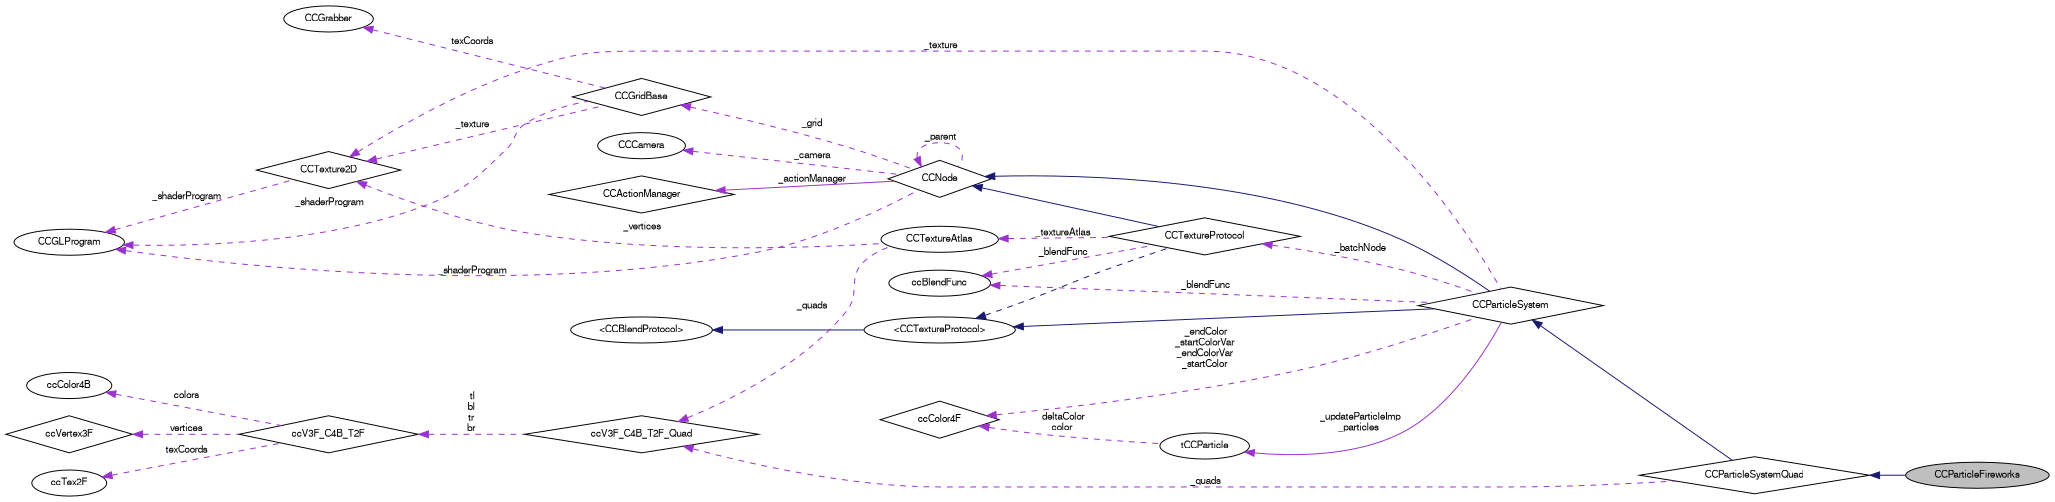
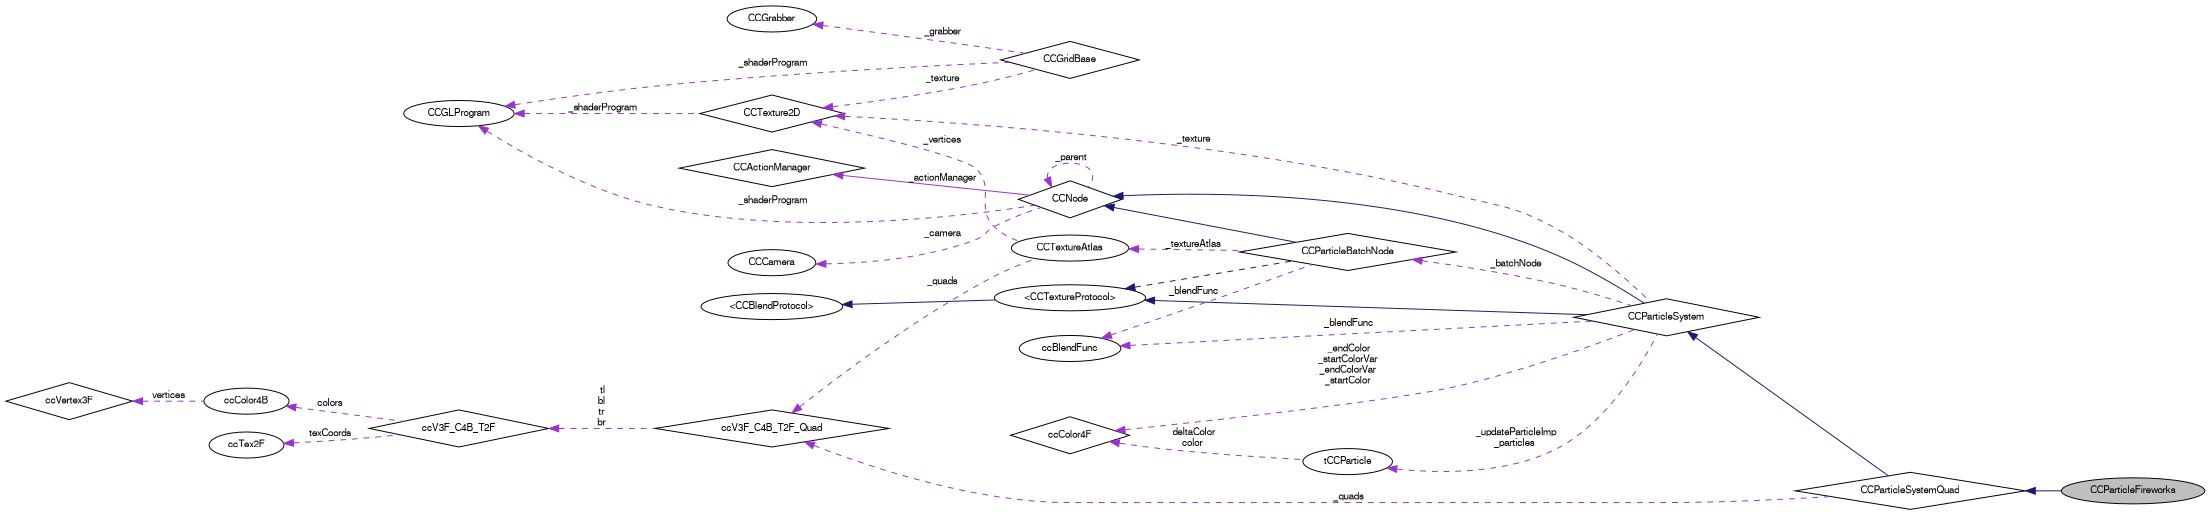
edge "CCGridBase" -> "CCGrabber": label " texCoords" -> " _grabber"
edge "CCNode" -> "CCGridBase": removed, label "_grid"
node "CCTextureProtocol": label "CCTextureProtocol" -> "CCParticleBatchNode"
edge "CCParticleSystem" -> "tCCParticle": style solid -> dashed
edge "ccV3F_C4B_T2F" -> "ccVertex3F": now "ccColor4B" -> "ccVertex3F"
